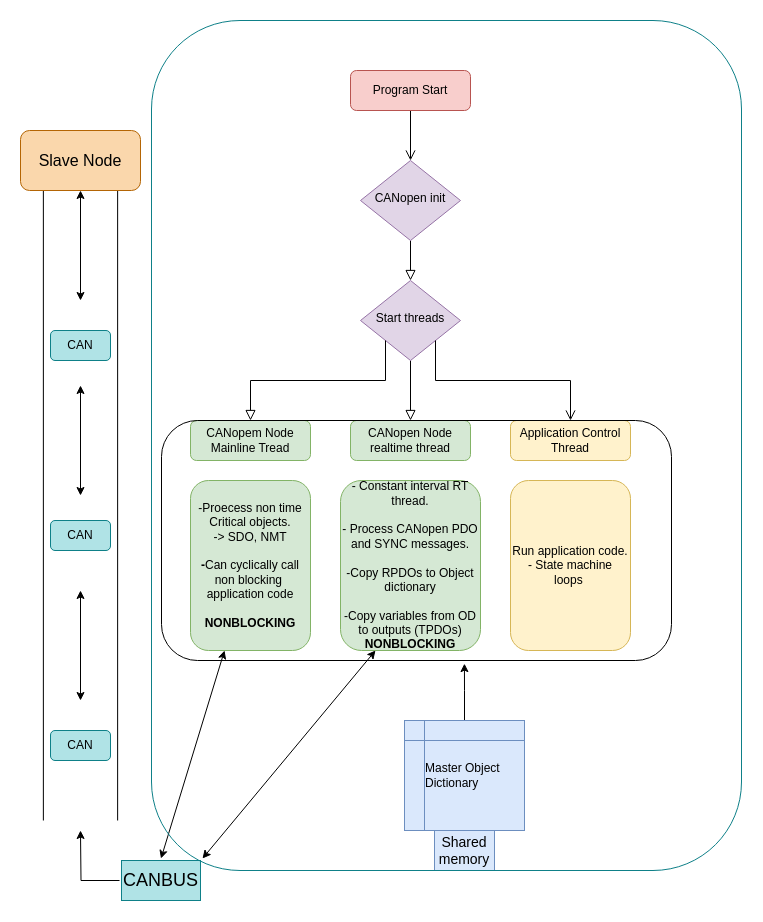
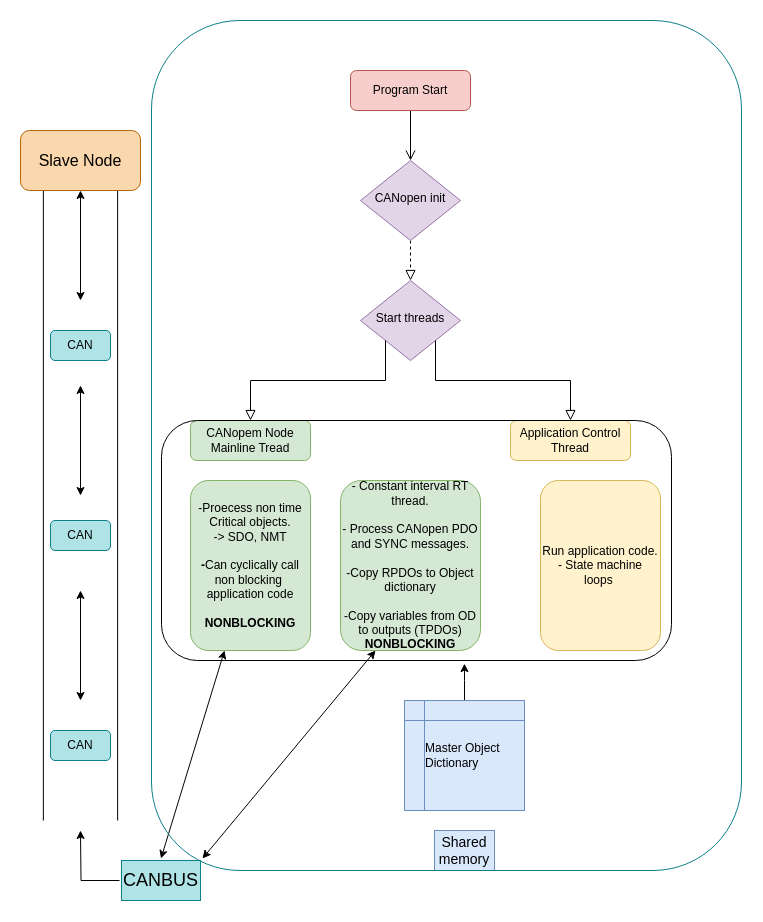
edge "CANopen init" -> "Start threads": style solid -> dashed
edge "Start threads" -> "CANopen Node realtime thread": removed
edge "Start threads" -> "Application Control Thread": arrowhead open -> block
node "CANopen Node realtime thread": removed
node "Run application code. - State machine loops": moved (571, 566) -> (601, 566)
node "Master Object Dictionary": moved (465, 776) -> (465, 756)
